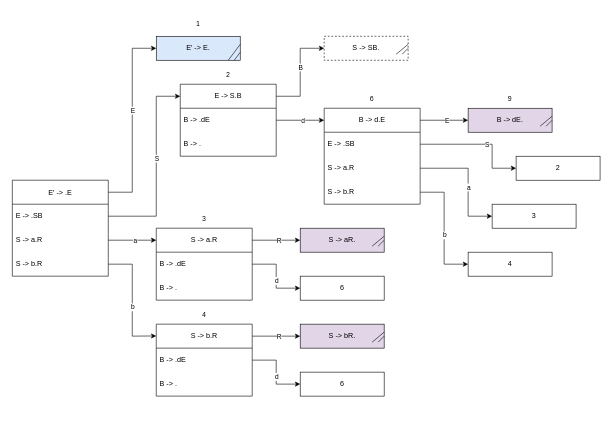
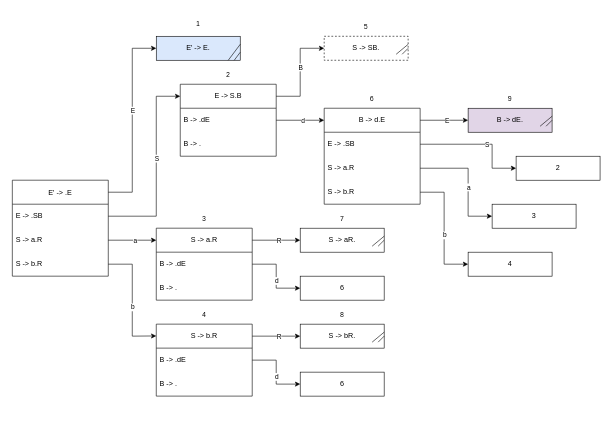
node "5": added
node "7": added
node "S -> aR.": fillcolor #e1d5e7 -> #ffffff
node "8": added
node "S -> bR.": fillcolor #e1d5e7 -> #ffffff
